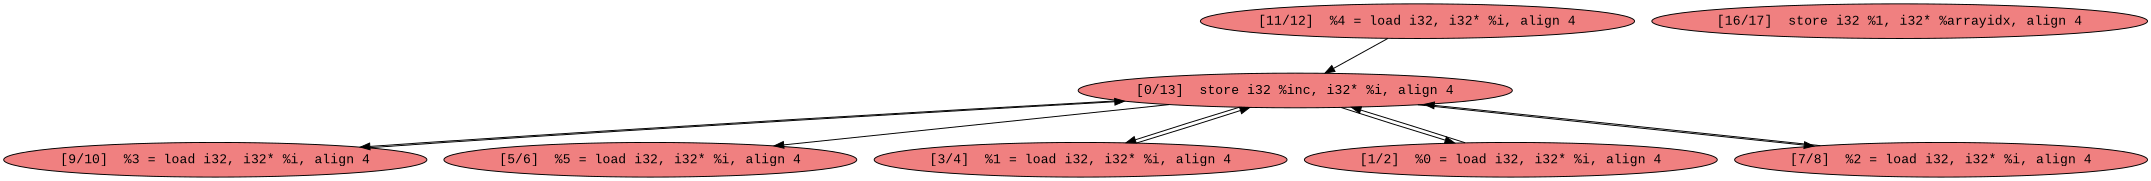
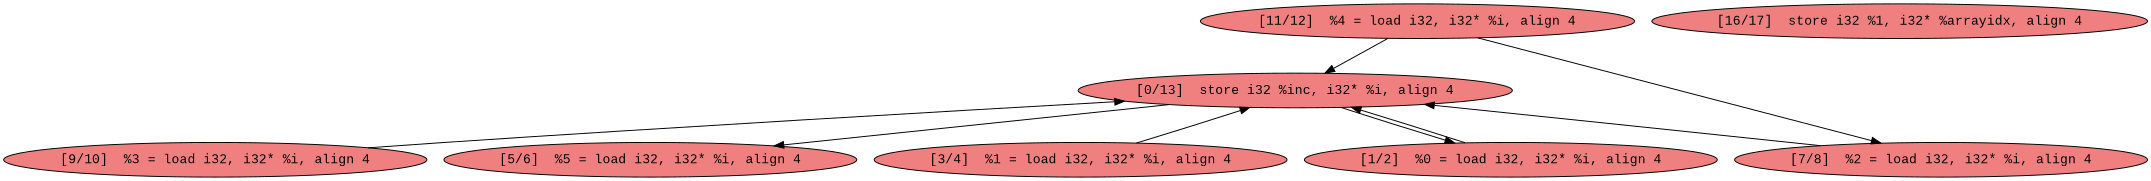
edge "[0/13]  store i32 %inc, i32* %i, align 4" -> "[9/10]  %3 = load i32, i32* %i, align 4": removed
edge "[0/13]  store i32 %inc, i32* %i, align 4" -> "[3/4]  %1 = load i32, i32* %i, align 4": removed
edge "[0/13]  store i32 %inc, i32* %i, align 4" -> "[7/8]  %2 = load i32, i32* %i, align 4": now "[11/12]  %4 = load i32, i32* %i, align 4" -> "[7/8]  %2 = load i32, i32* %i, align 4"
